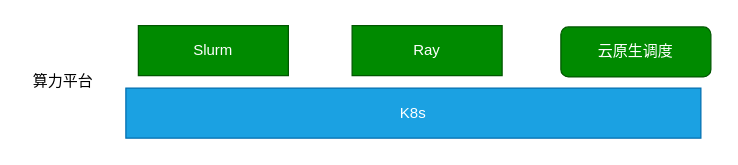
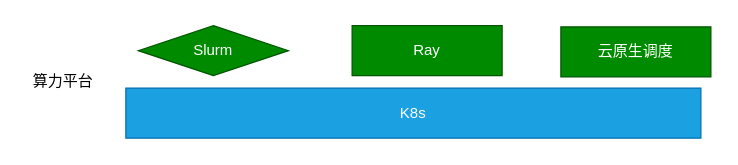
node "Slurm": shape rectangle -> diamond
node "云原生调度": shape rounded rectangle -> rectangle
